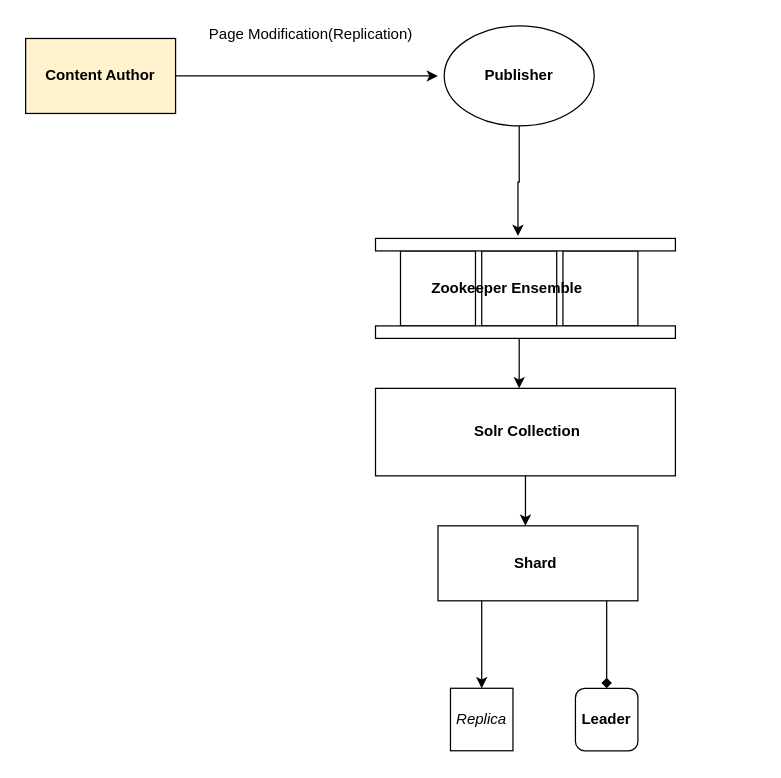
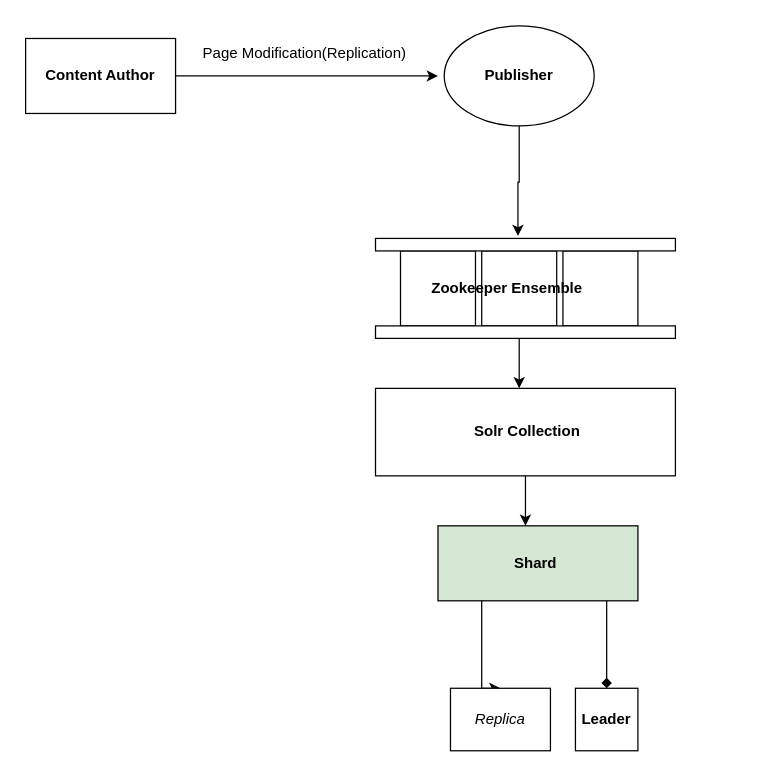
node "Page Modification(Replication)": moved (311, 34) -> (304, 53)
node "Content Author": fillcolor #fff2cc -> #ffffff
node "Shard": fillcolor #ffffff -> #d5e8d4
node "Replica": size 63x63 -> 100x63
node "Leader": shape rounded rectangle -> rectangle
